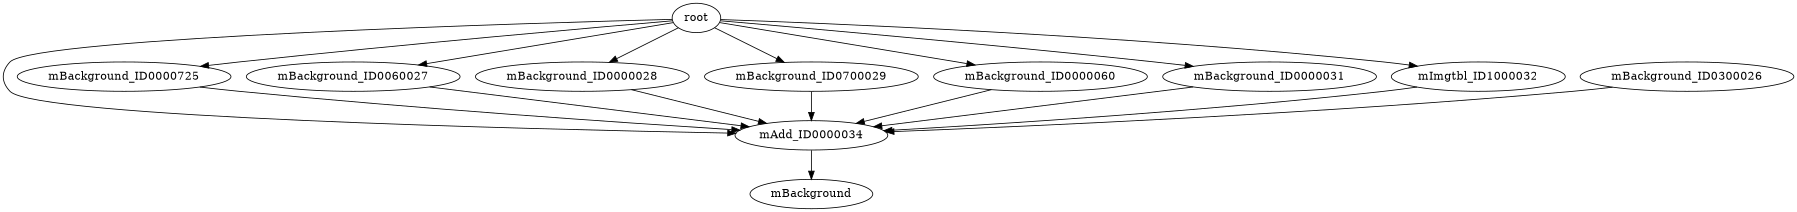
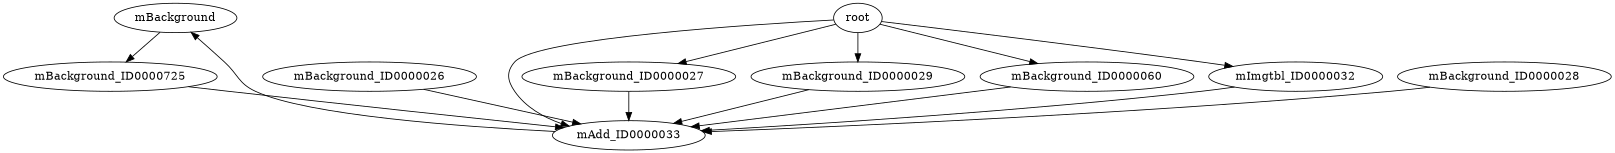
edge "root" -> "mBackground_ID0000725": now "mBackground" -> "mBackground_ID0000725"
edge "root" -> "mBackground_ID0000028": removed
node "mBackground_ID0060027": label "mBackground_ID0060027" -> "mBackground_ID0000027"
node "mBackground_ID0700029": label "mBackground_ID0700029" -> "mBackground_ID0000029"
node "mBackground_ID0000031": removed
node "mImgtbl_ID1000032": label "mImgtbl_ID1000032" -> "mImgtbl_ID0000032"
node "mBackground_ID0300026": label "mBackground_ID0300026" -> "mBackground_ID0000026"
node "mAdd_ID0000034": label "mAdd_ID0000034" -> "mAdd_ID0000033"
